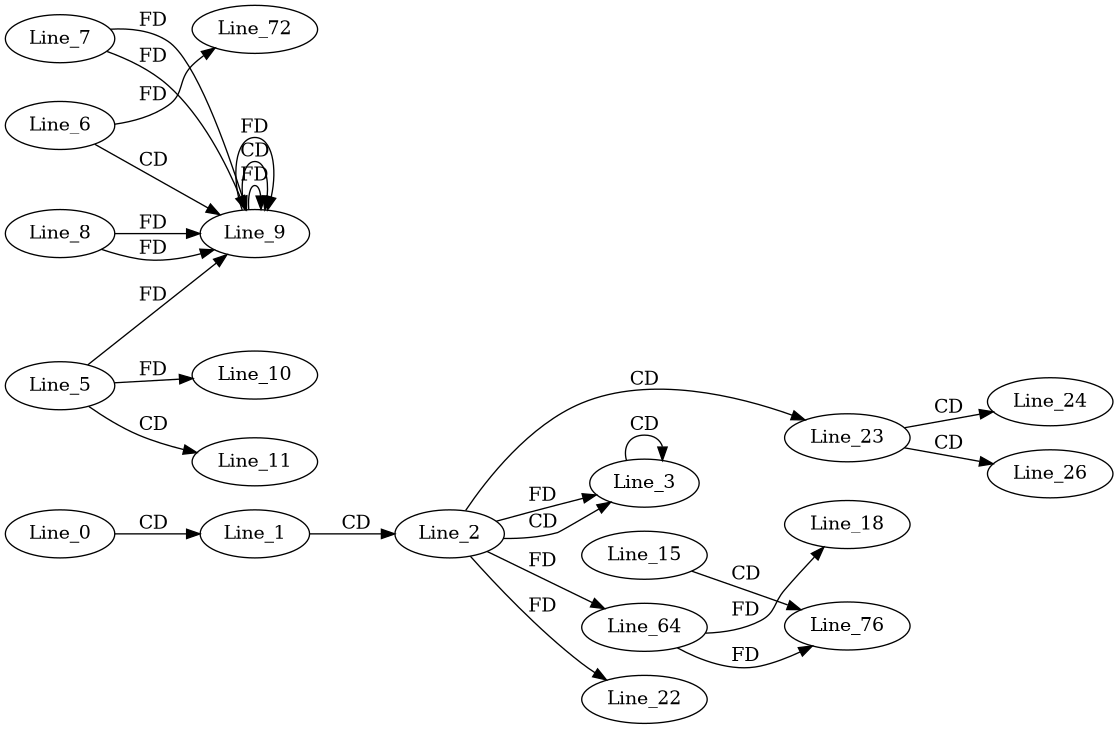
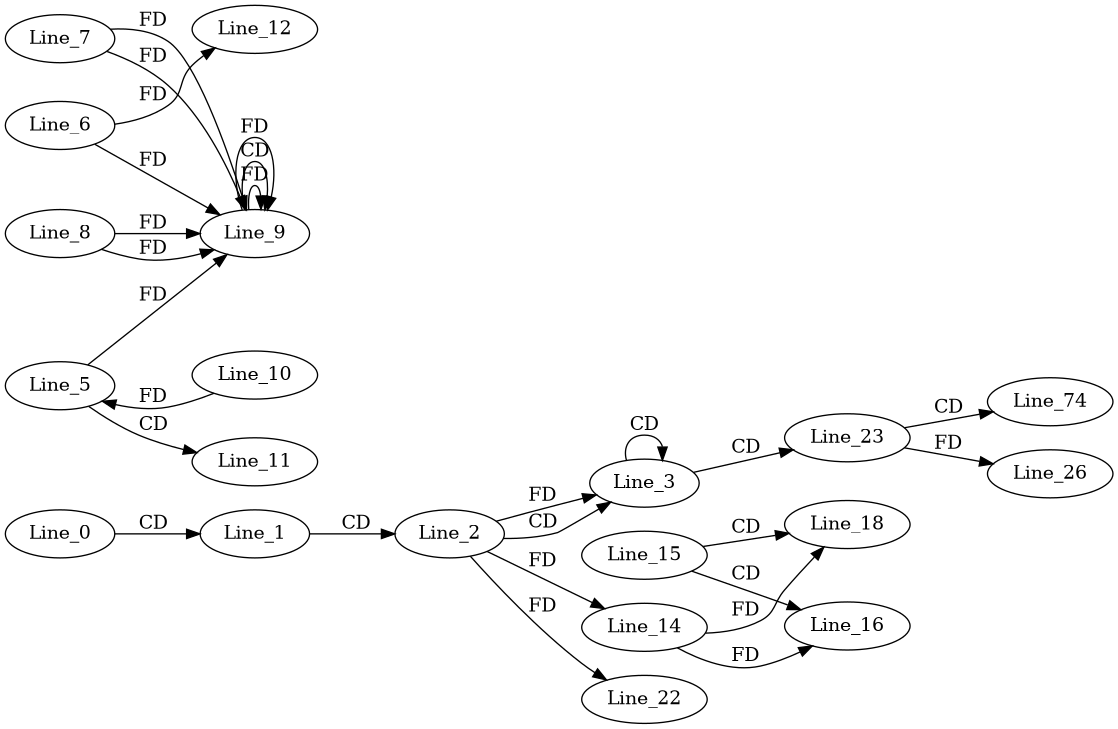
node "Line_72": label "Line_72" -> "Line_12"
edge "Line_6" -> "Line_9": label "CD" -> "FD"
edge "Line_5" -> "Line_10": reversed
edge "Line_2" -> "Line_23": now "Line_3" -> "Line_23"
node "Line_24": label "Line_24" -> "Line_74"
edge "Line_23" -> "Line_26": label "CD" -> "FD"
edge "Line_15" -> "Line_18": added, label "CD"
node "Line_76": label "Line_76" -> "Line_16"
node "Line_64": label "Line_64" -> "Line_14"
